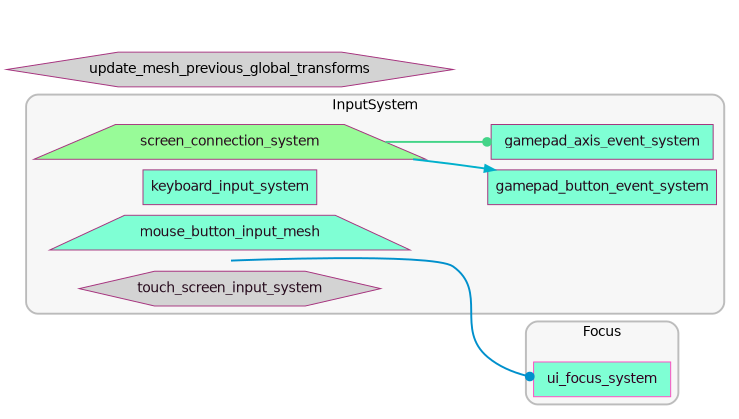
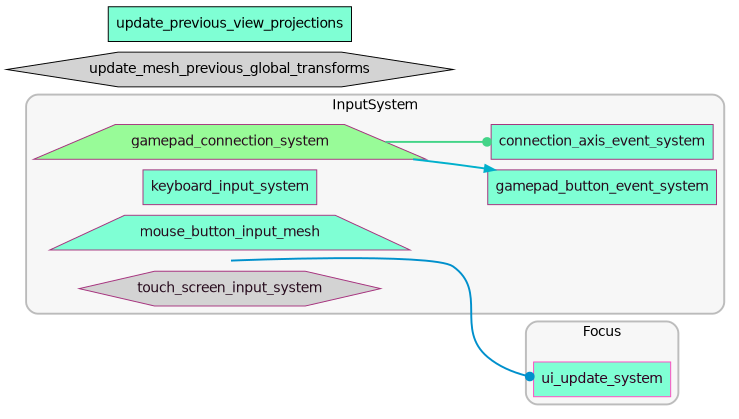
node "update_previous_view_projections": added
node "update_mesh_previous_global_transforms": color #a5317d -> black
node "screen_connection_system": label "screen_connection_system" -> "gamepad_connection_system"
node "gamepad_axis_event_system": label "gamepad_axis_event_system" -> "connection_axis_event_system"
node "ui_focus_system": label "ui_focus_system" -> "ui_update_system"
